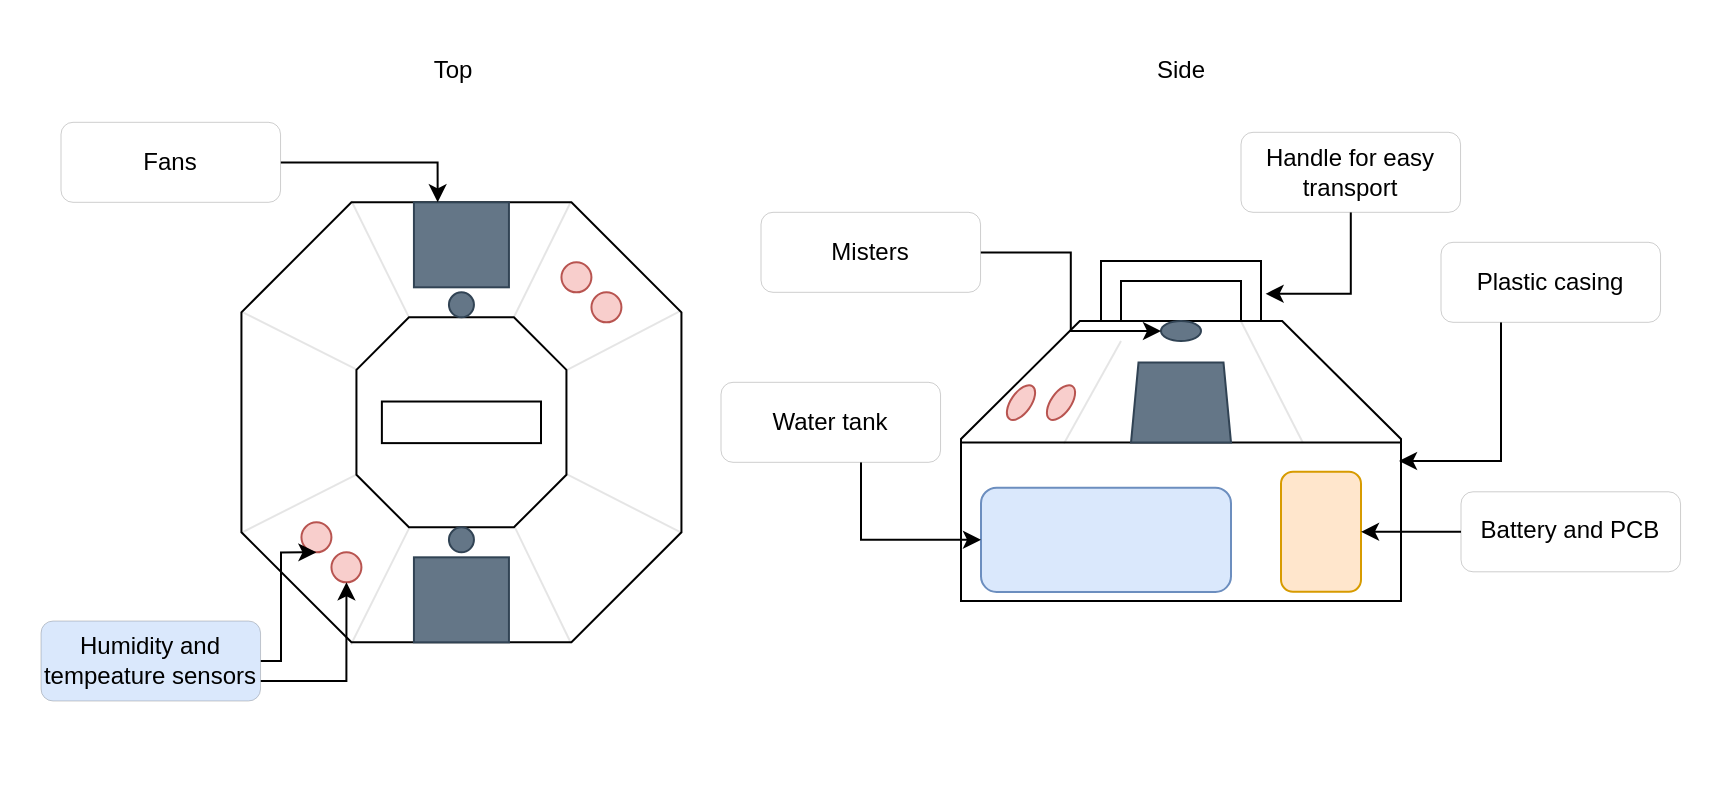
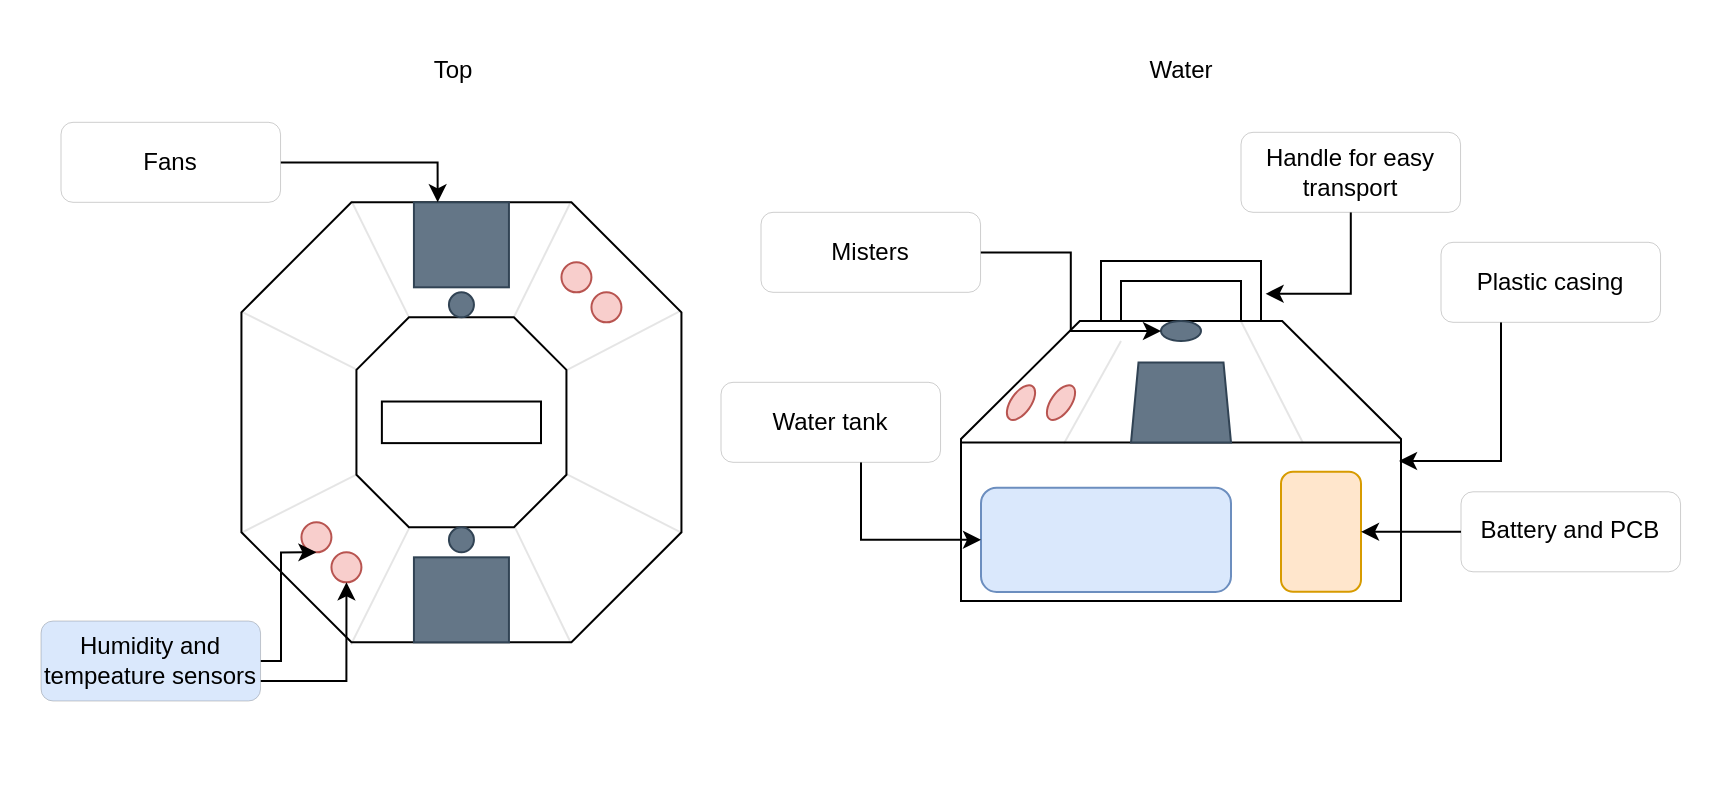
node "Side": label "Side" -> "Water"
